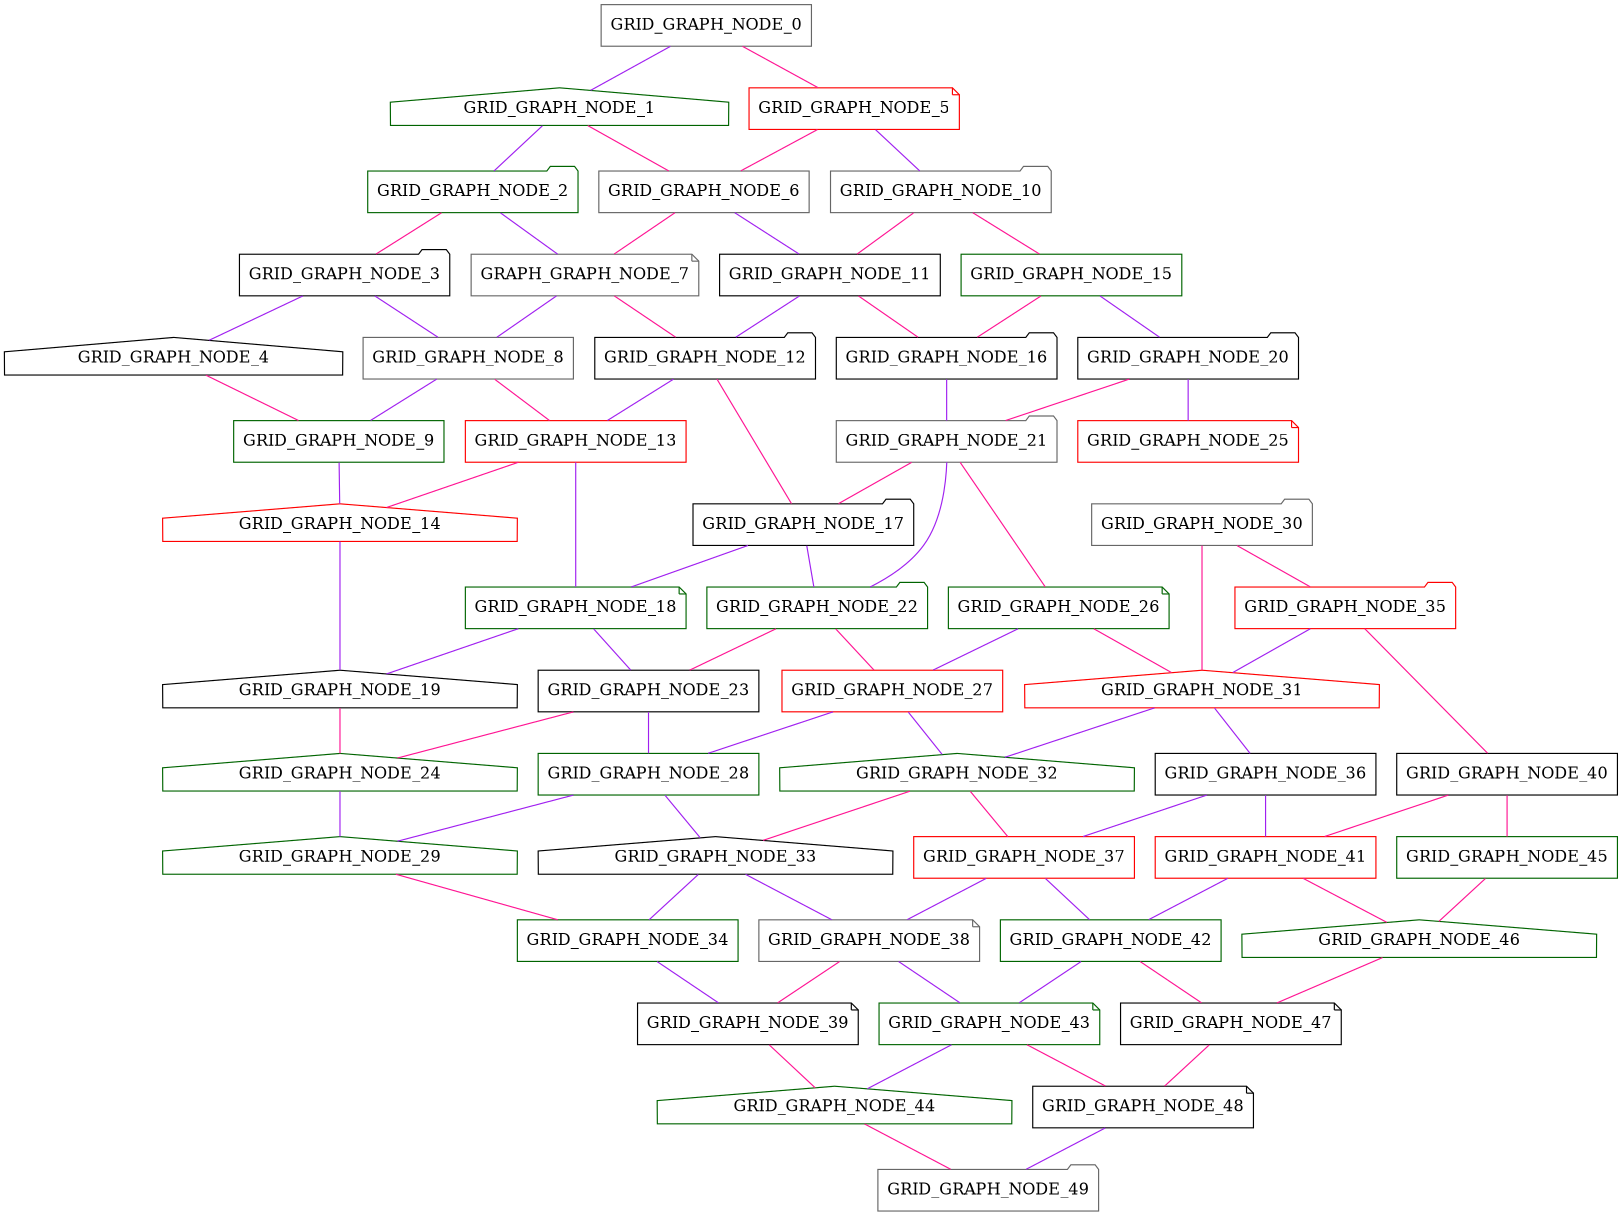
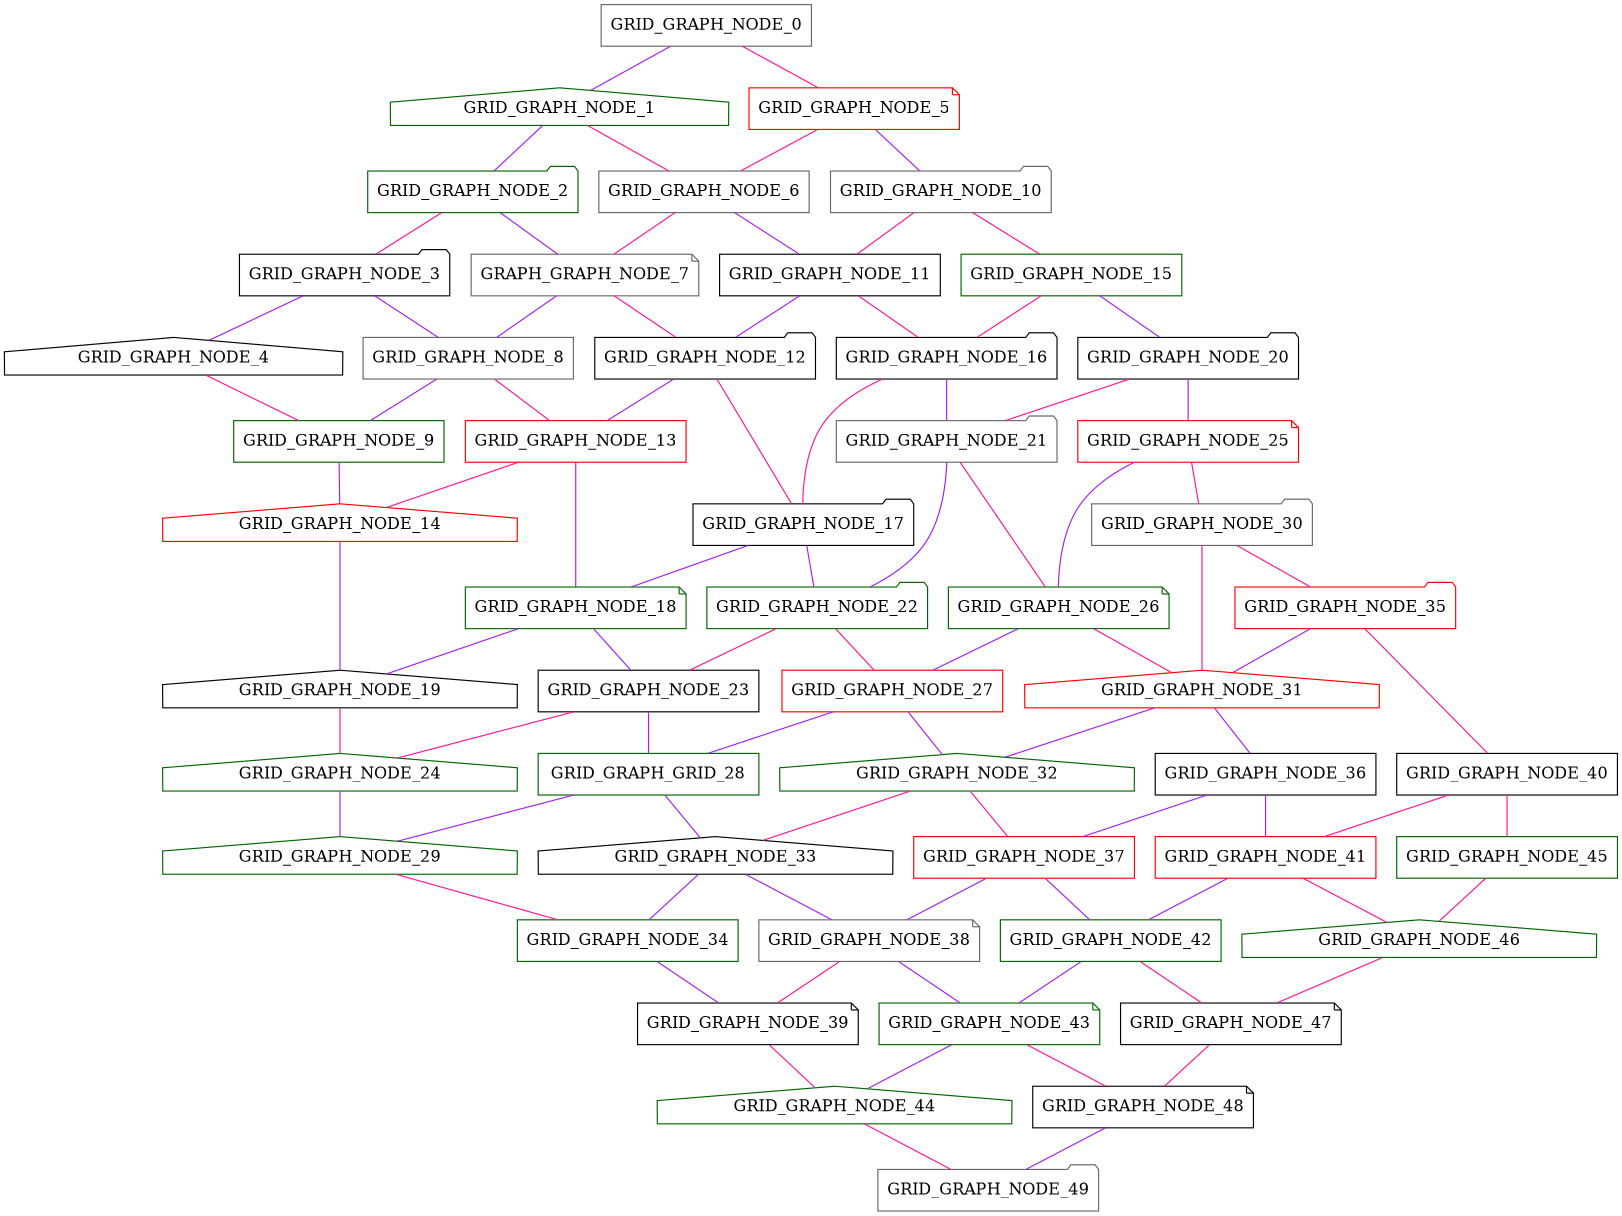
edge "GRID_GRAPH_NODE_21" -- "GRID_GRAPH_NODE_17": now "GRID_GRAPH_NODE_16" -- "GRID_GRAPH_NODE_17"
edge "GRID_GRAPH_NODE_25" -- "GRID_GRAPH_NODE_30": added
edge "GRID_GRAPH_NODE_25" -- "GRID_GRAPH_NODE_26": added
node "GRID_GRAPH_NODE_28": label "GRID_GRAPH_NODE_28" -> "GRID_GRAPH_GRID_28"
